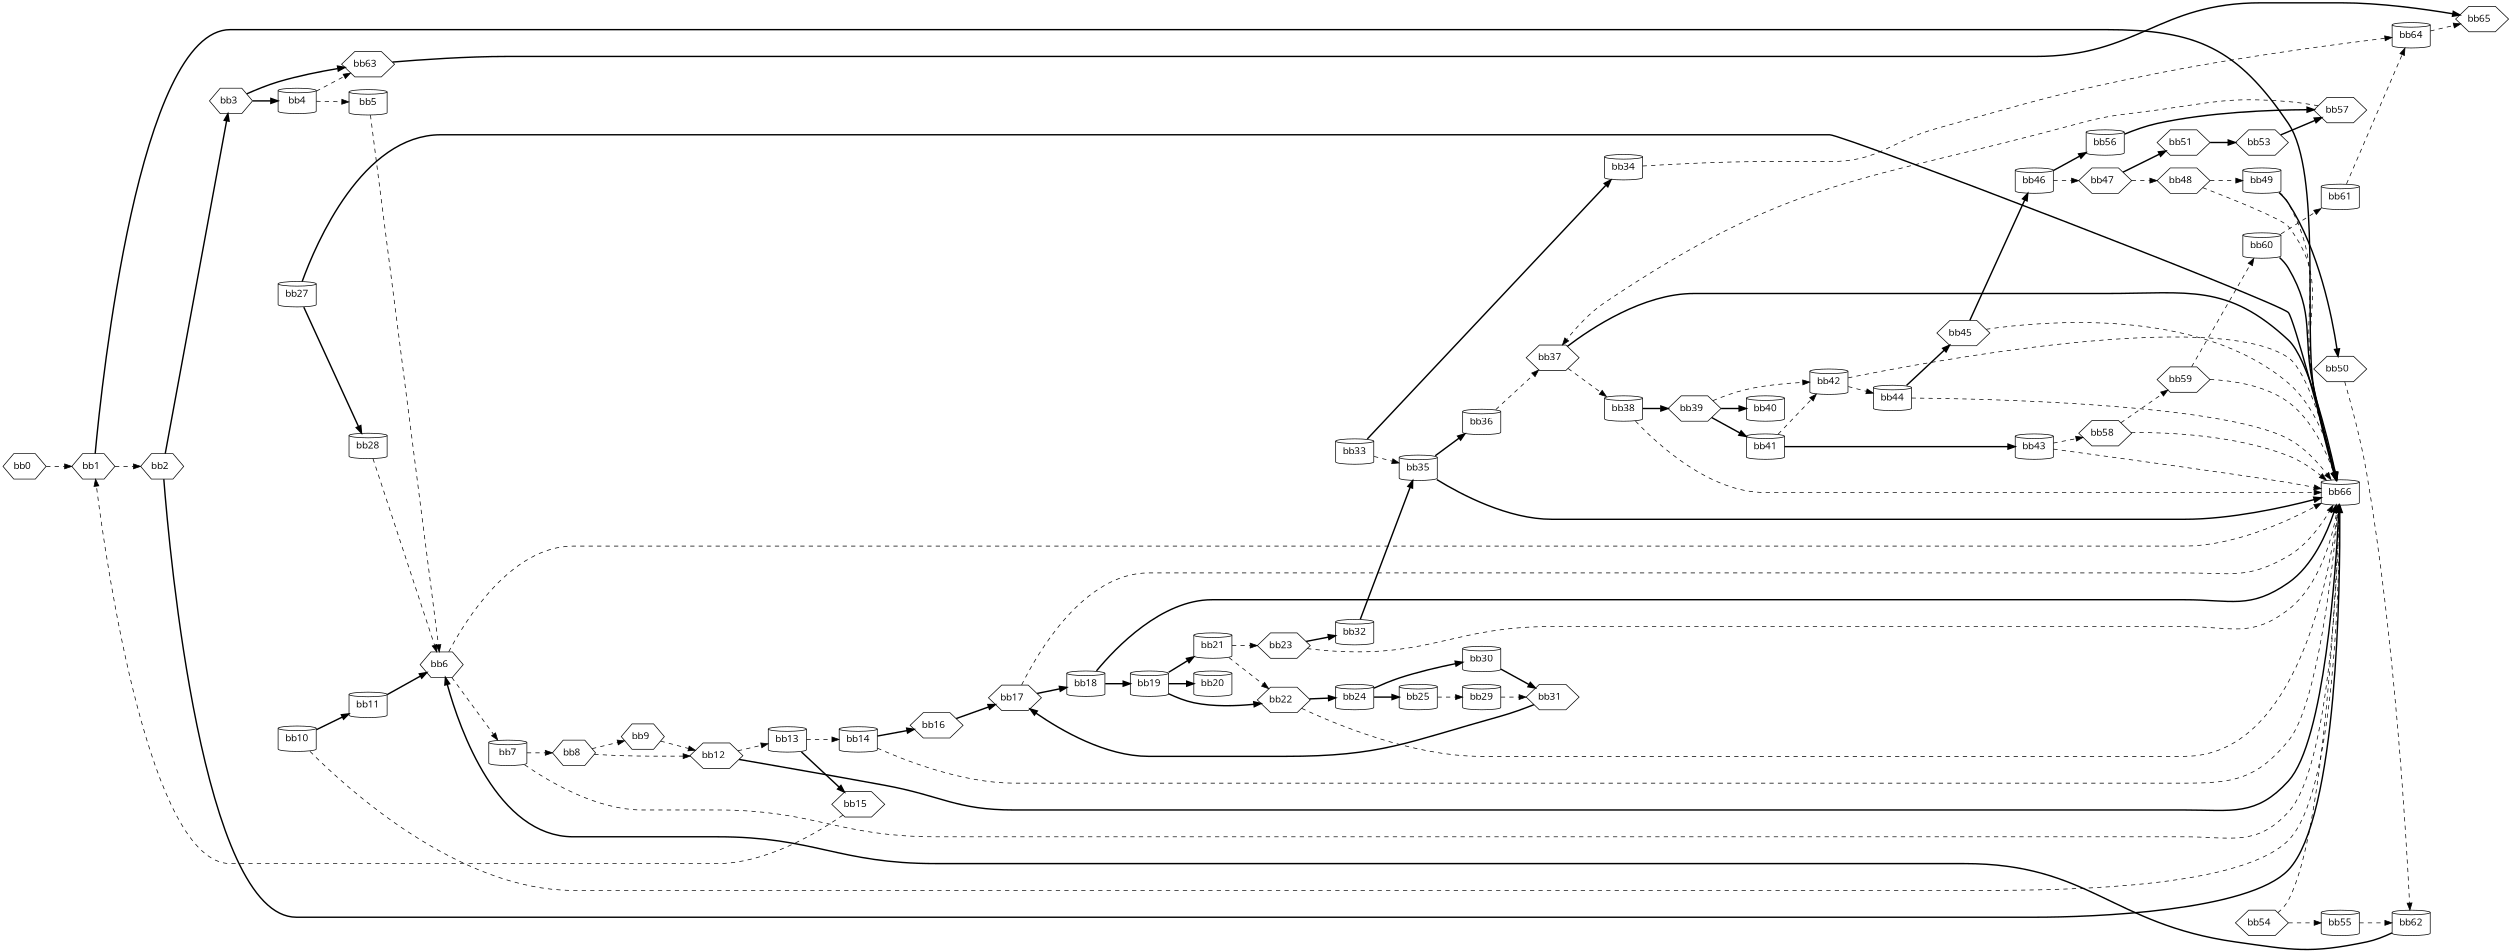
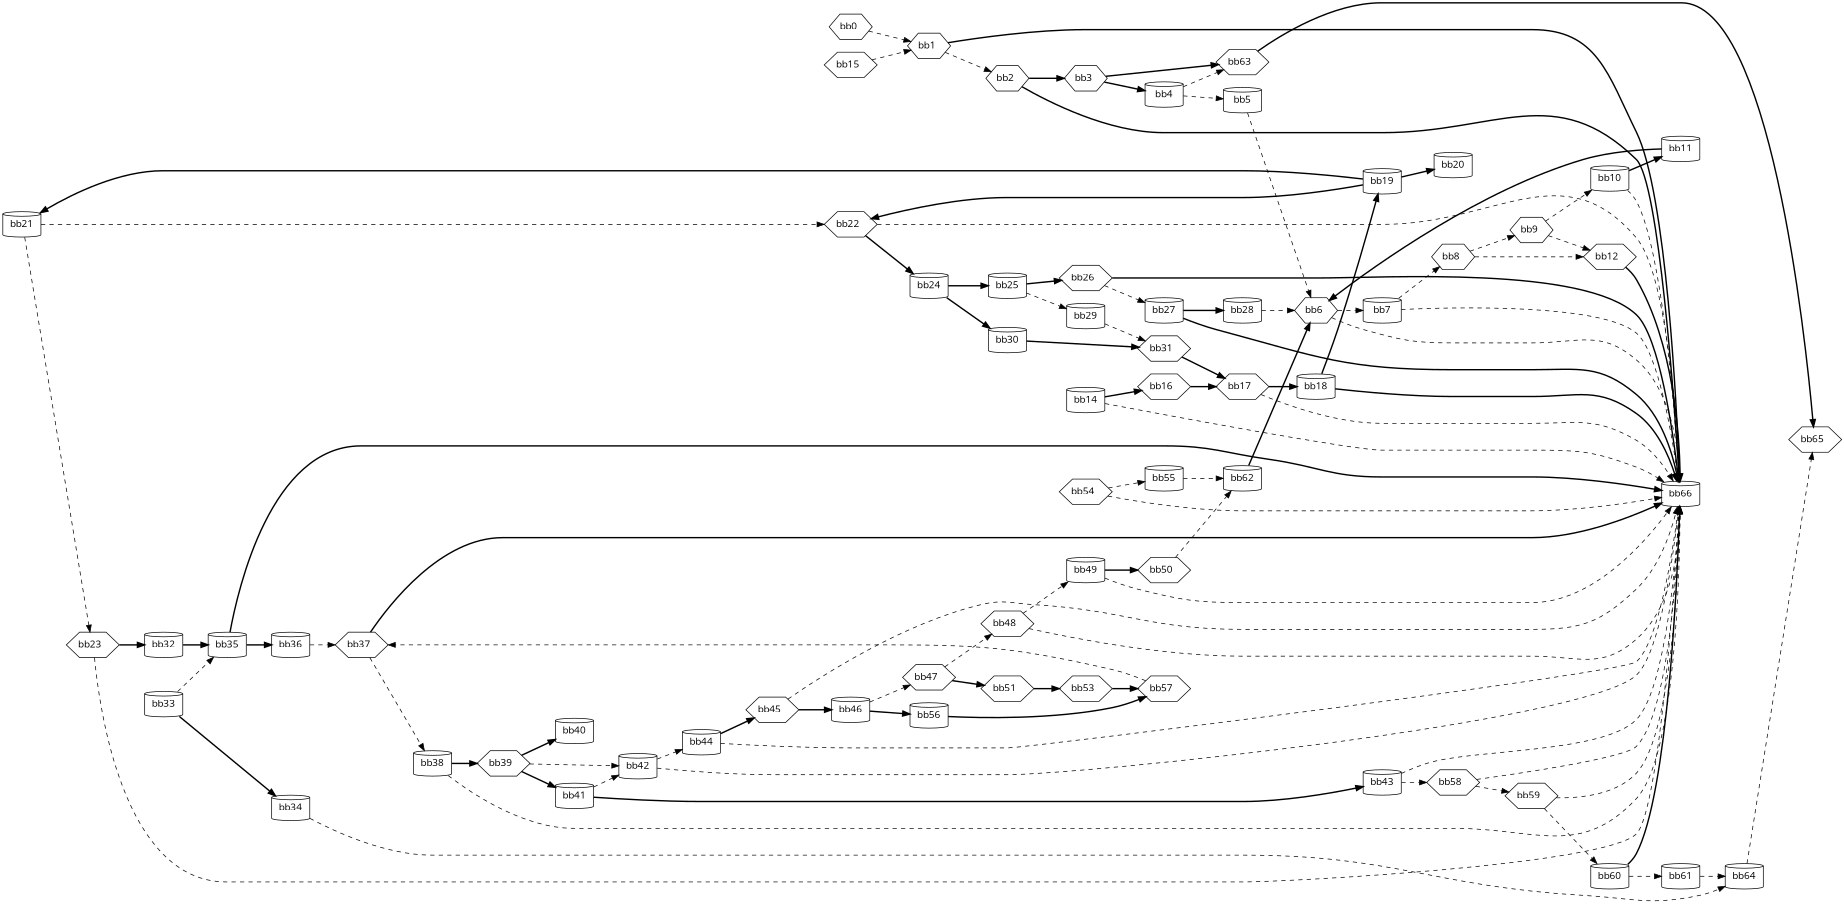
edge "bb9" -> "bb10": added
node "bb26": added
node "bb13": removed
